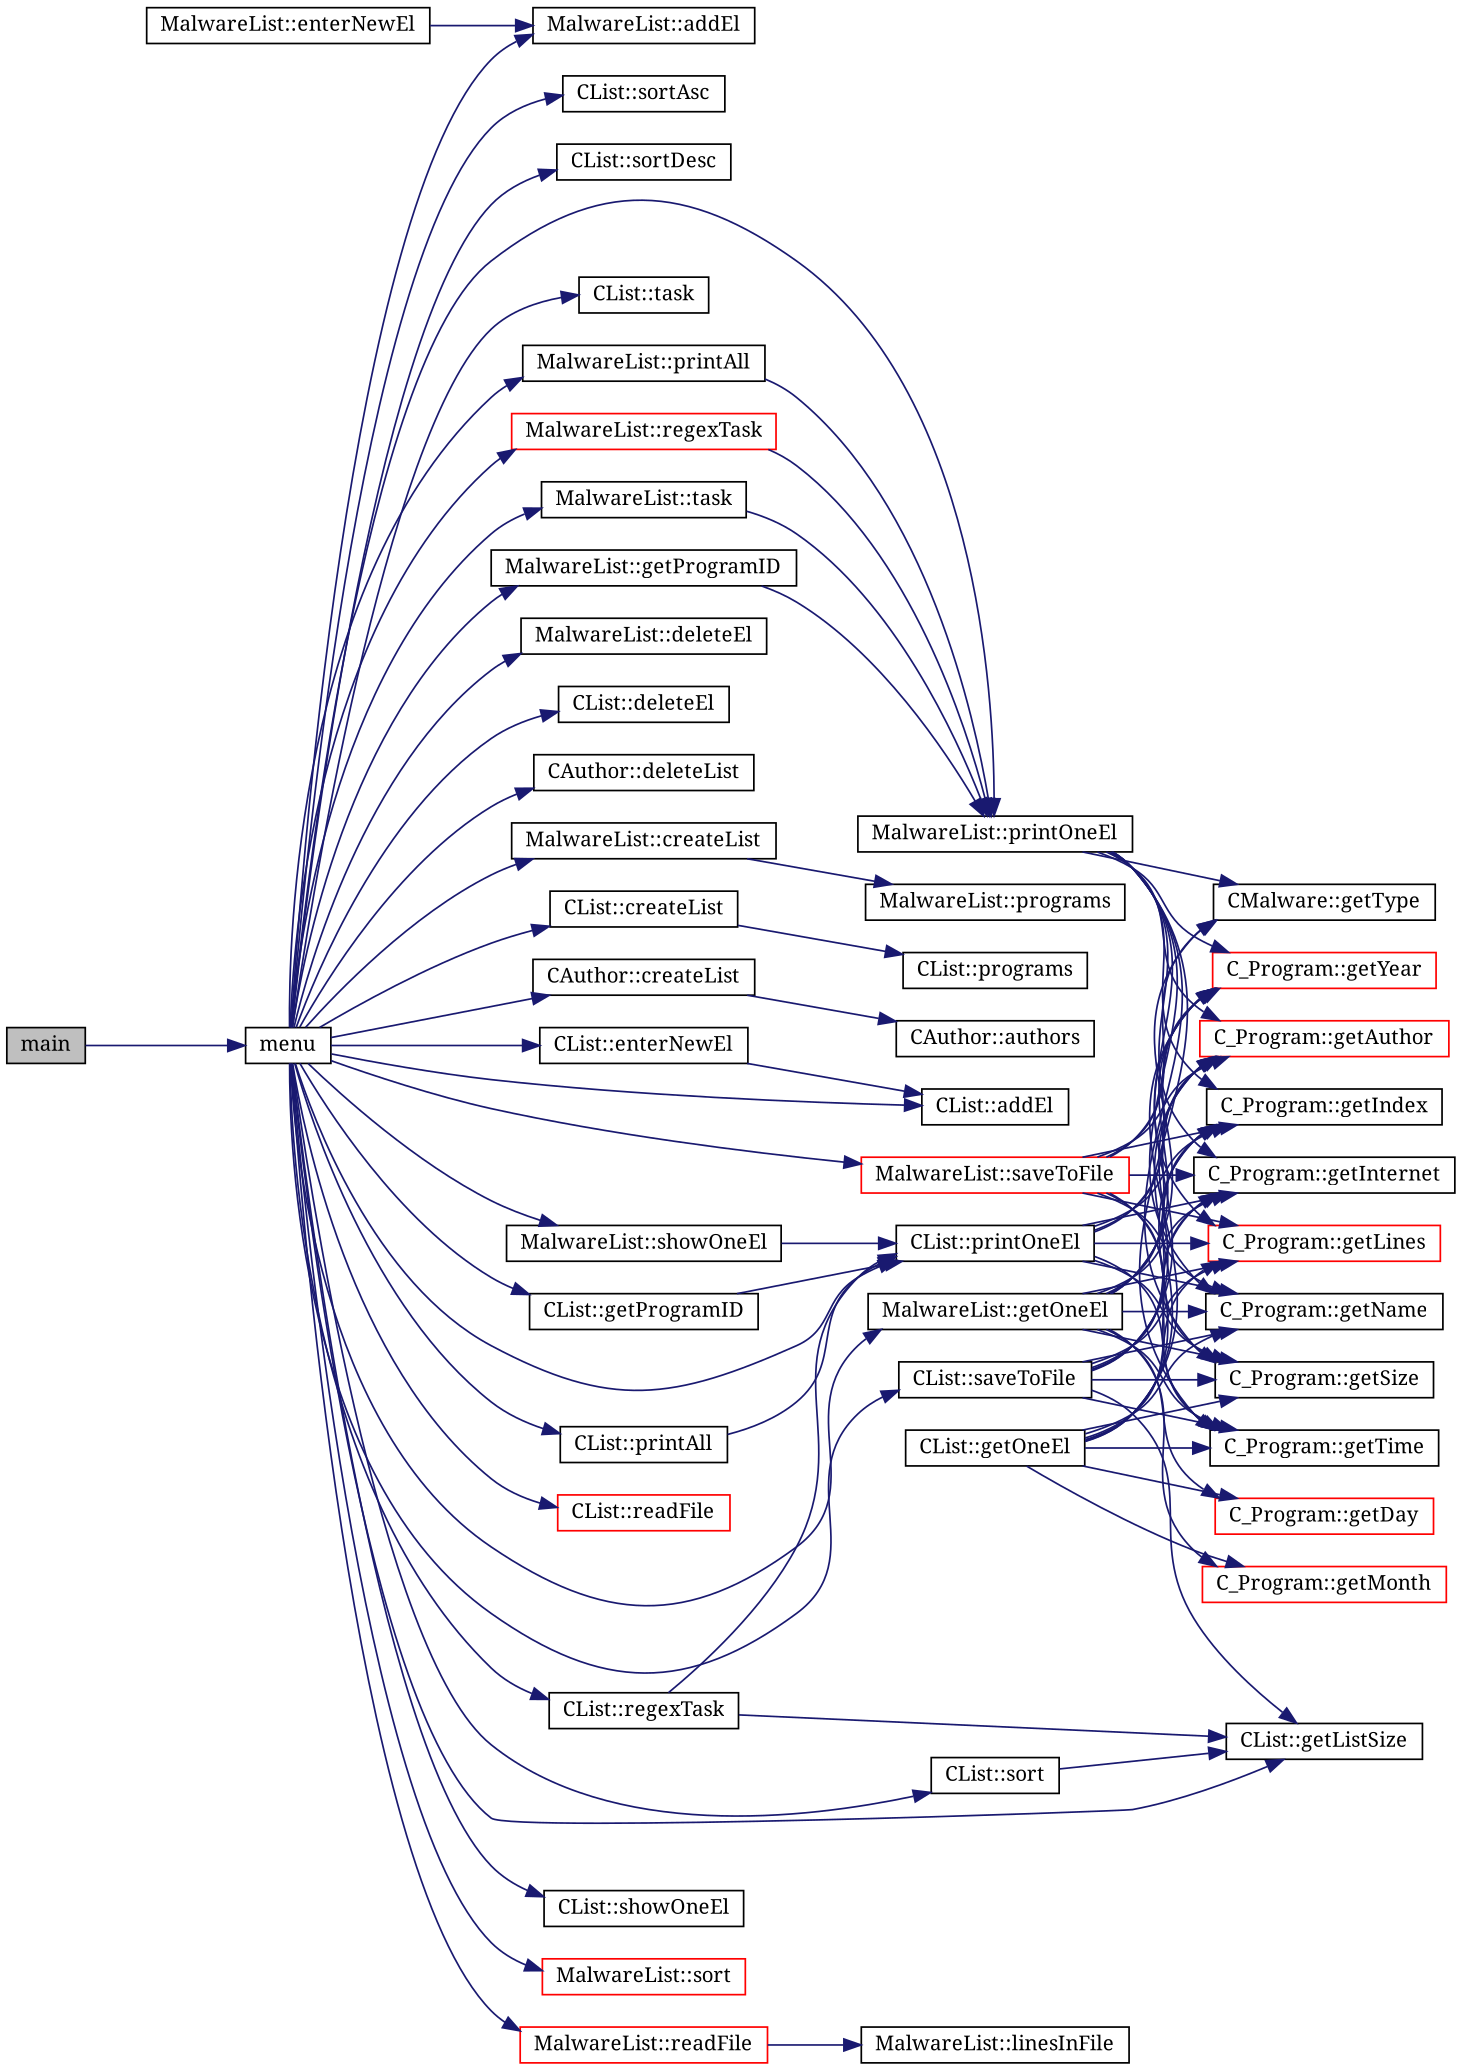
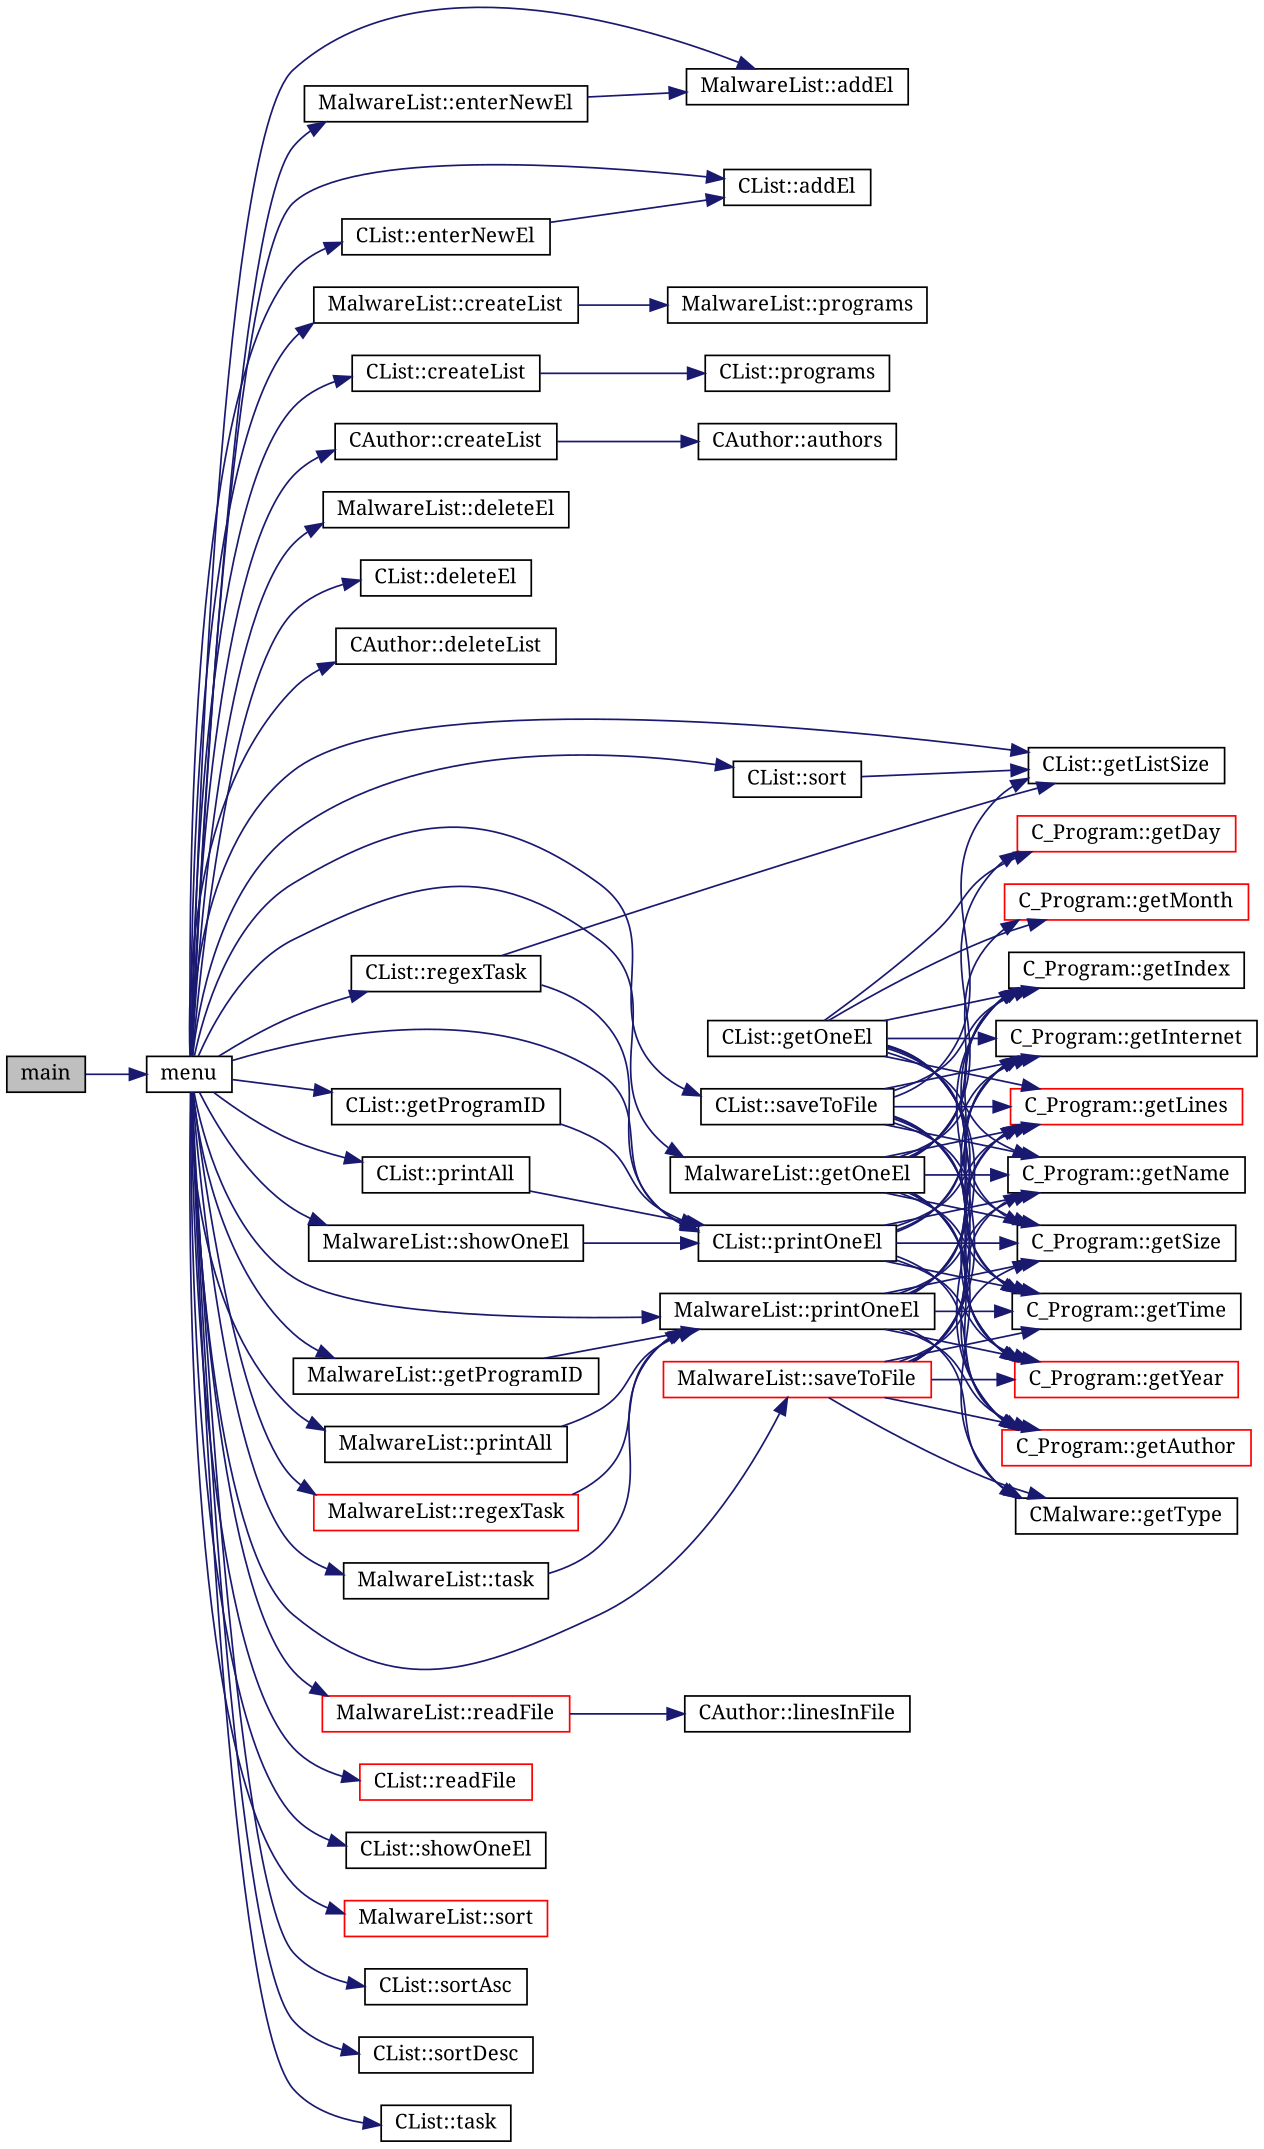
edge "menu" -> "MalwareList::enterNewEl": added
node "MalwareList::linesInFile": label "MalwareList::linesInFile" -> "CAuthor::linesInFile"
